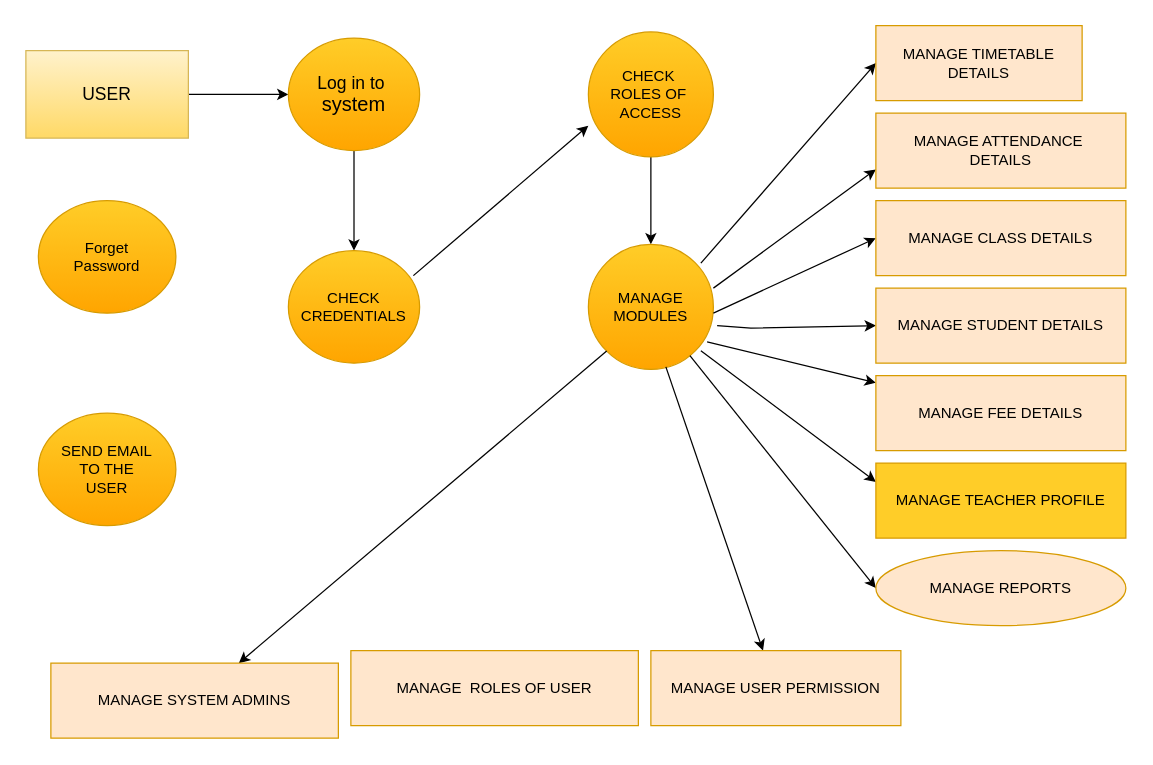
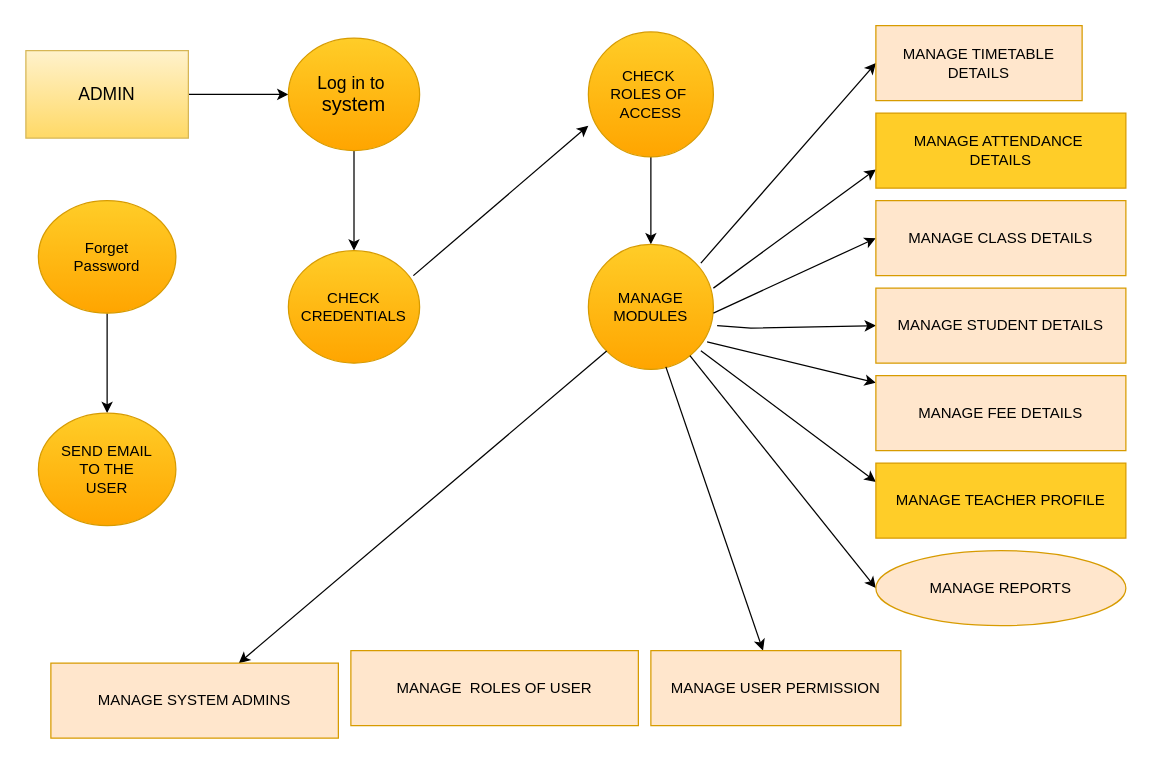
node "USER": label "USER" -> "ADMIN"
node "MANAGE ATTENDANCE DETAILS": fillcolor #ffe6cc -> #ffcd28
edge "Forget Password" -> "SEND EMAIL TO THE USER": added
